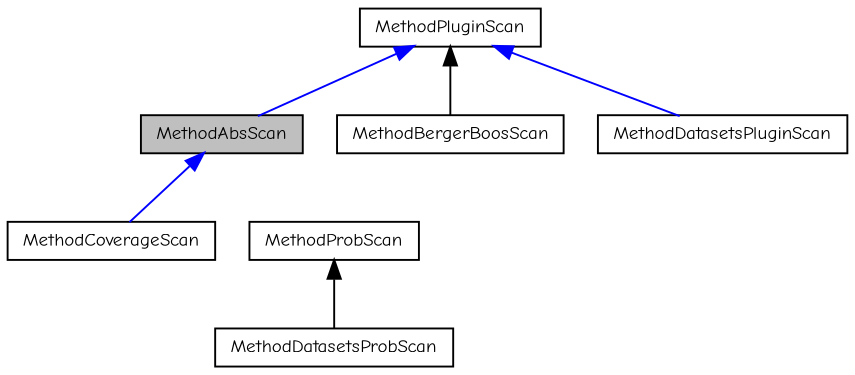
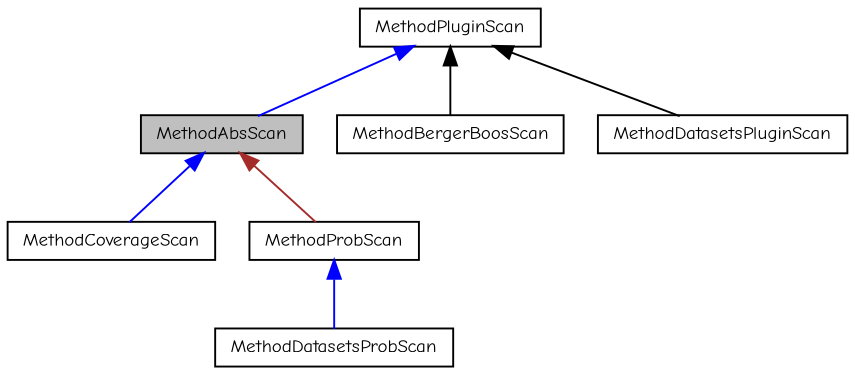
edge "MethodDatasetsPluginScan" -> "MethodPluginScan": color blue -> black
edge "MethodProbScan" -> "MethodAbsScan": added
edge "MethodDatasetsProbScan" -> "MethodProbScan": color black -> blue
